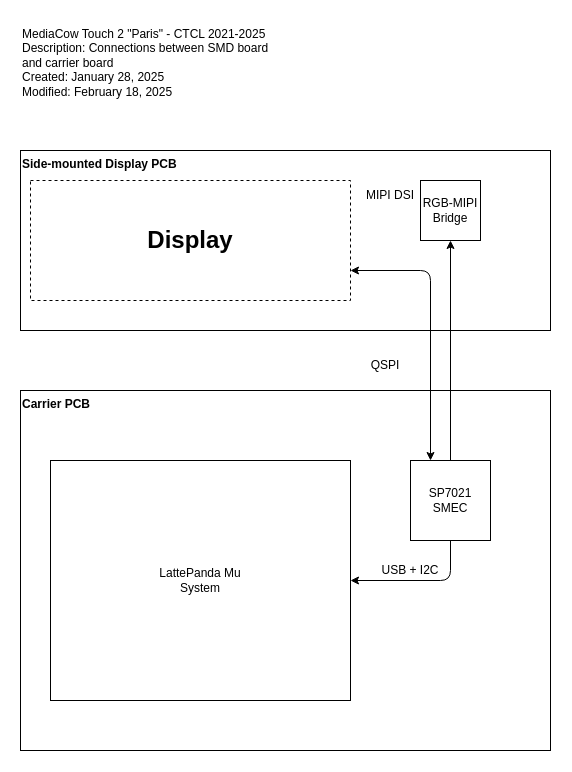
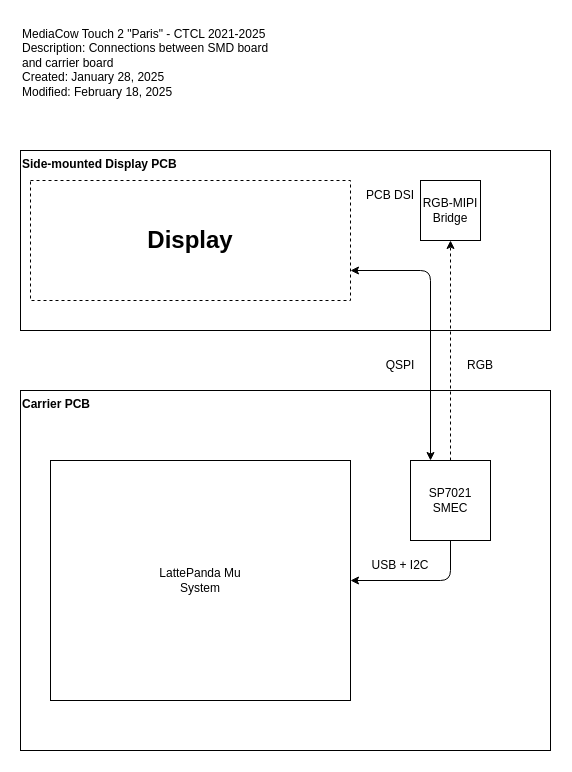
node "MIPI DSI": label "MIPI DSI" -> "PCB DSI"
edge "SP7021 SMEC" -> "RGB-MIPIBridge": style solid -> dashed
node "QSPI": moved (386, 366) -> (401, 366)
node "RGB": added
node "USB + I2C": moved (411, 571) -> (401, 566)
